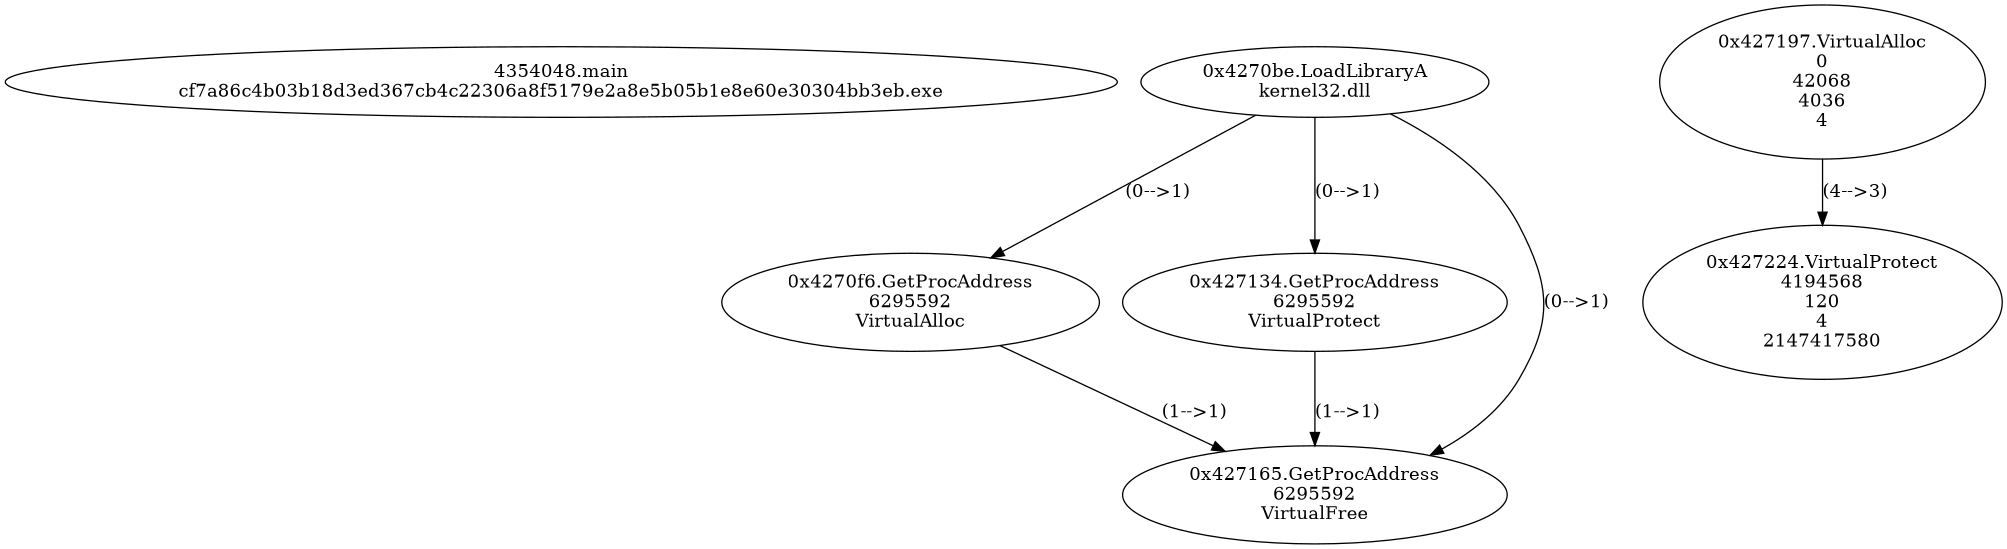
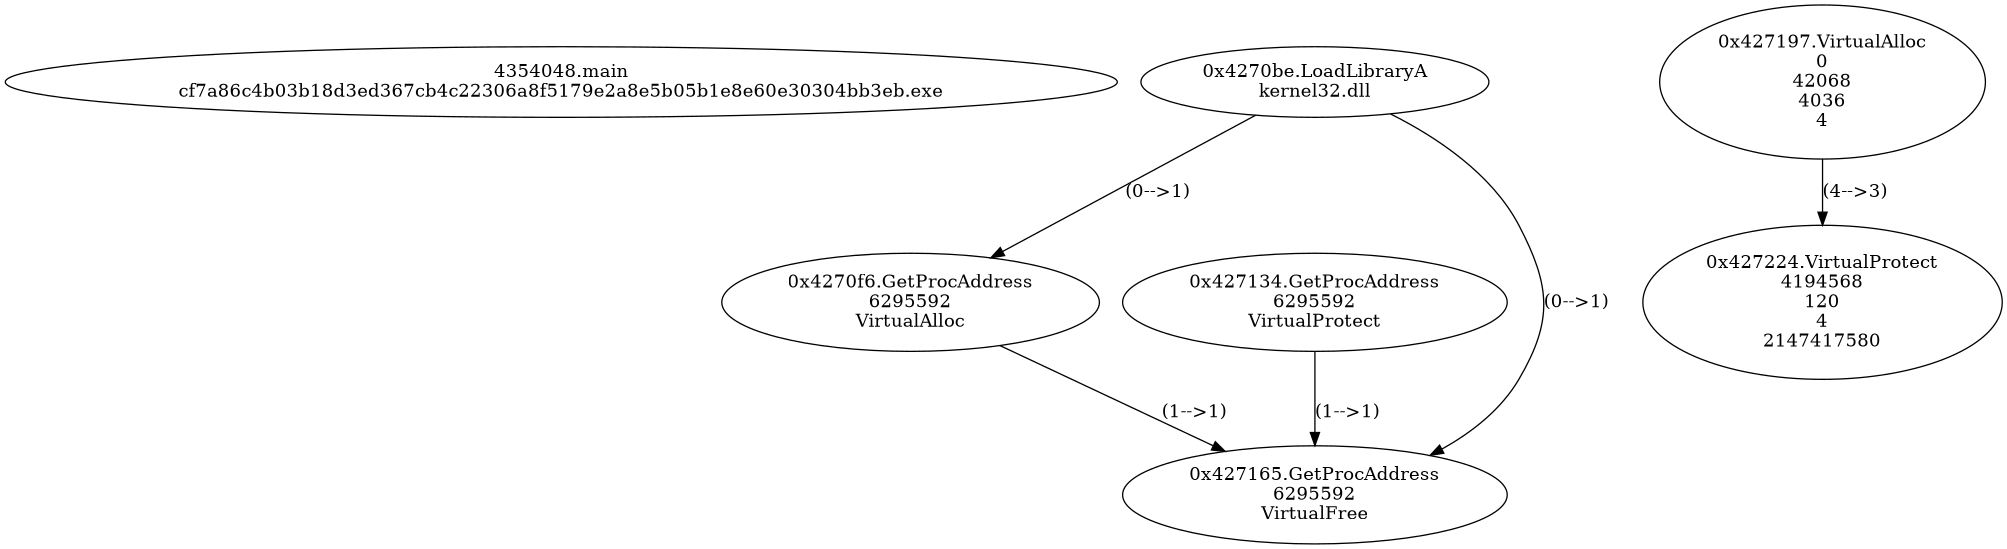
edge "0x4270be.LoadLibraryA kernel32.dll" -> "0x427134.GetProcAddress 6295592 VirtualProtect": removed, label "(0-->1)"
